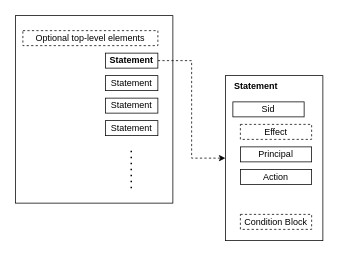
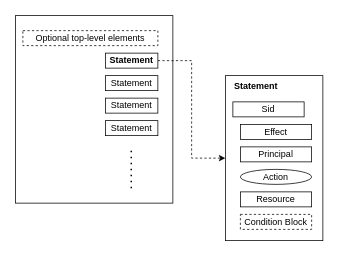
node "Effect": style dashed -> solid
node "Action": shape rectangle -> ellipse
node "Resource": added
